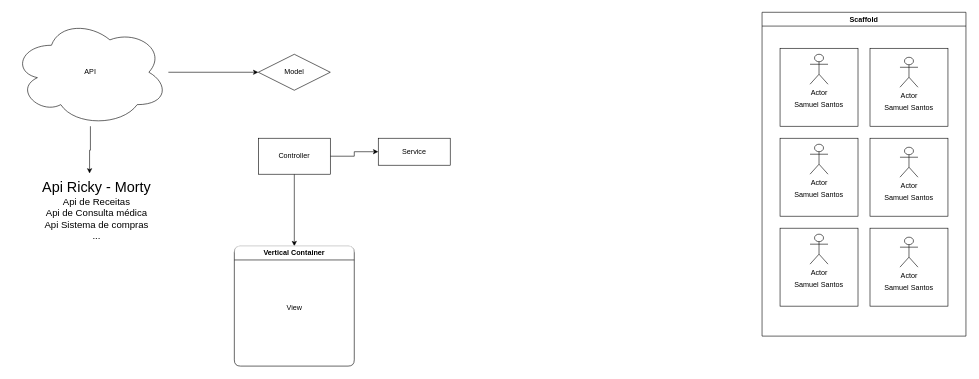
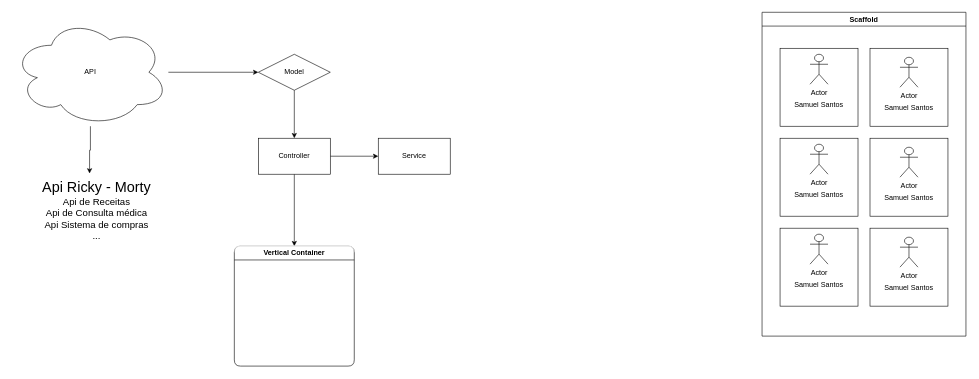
edge "Model" -> "Controller": added
node "Service": size 72x27 -> 72x36
node "View": removed
